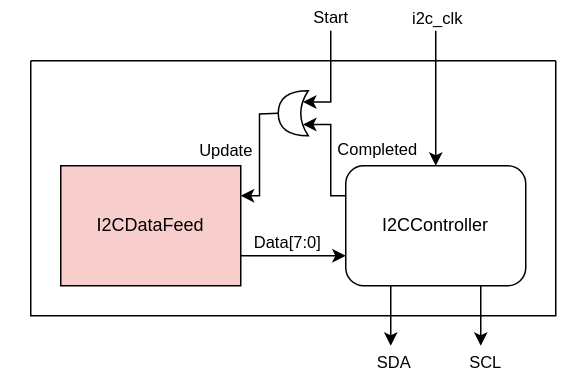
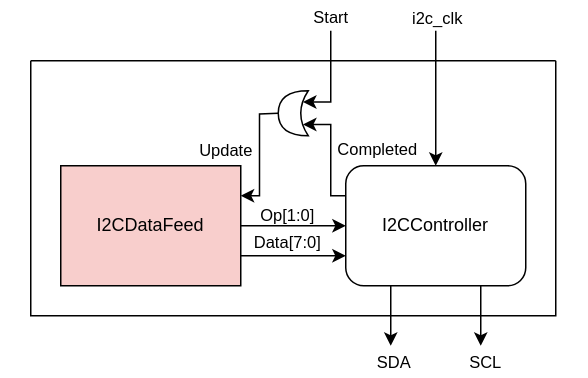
edge "I2CDataFeed" -> "I2CController": added, label "Op[1:0]"
